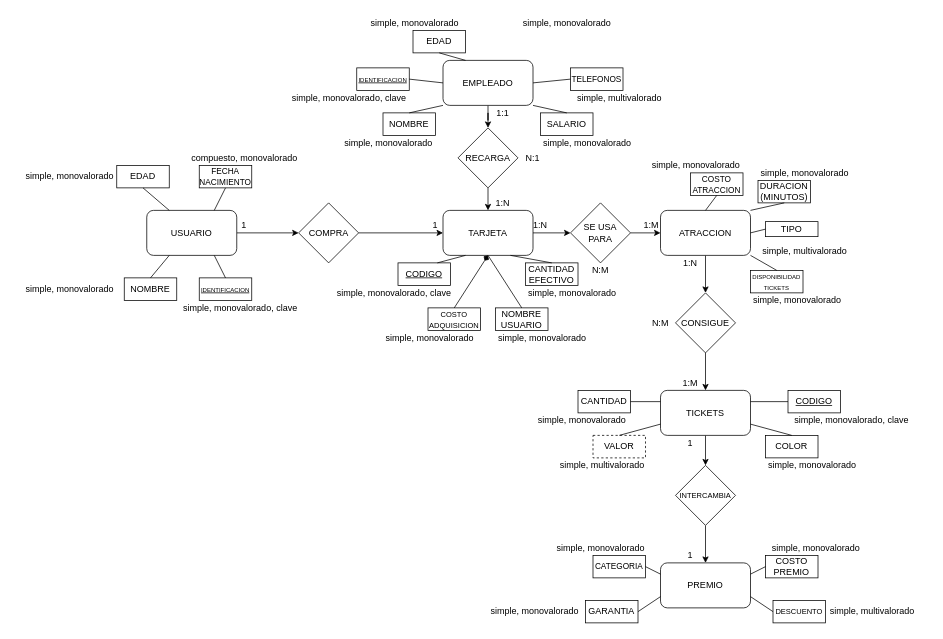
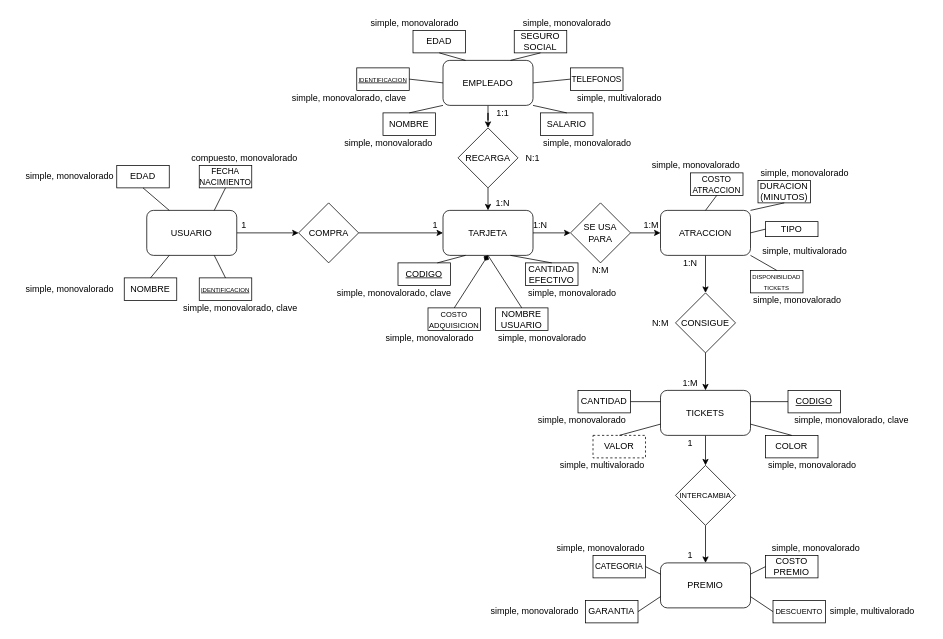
node "SEGURO SOCIAL": added
edge "SEGURO SOCIAL" -- "EMPLEADO": added
